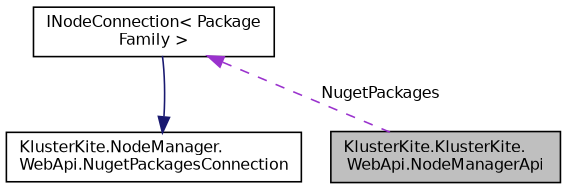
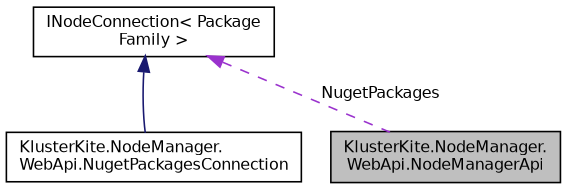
edge "INodeConnection< Package Family >" -> "KlusterKite.NodeManager. WebApi.NugetPackagesConnection": reversed
node "KlusterKite.KlusterKite. WebApi.NodeManagerApi": label "KlusterKite.KlusterKite. WebApi.NodeManagerApi" -> "KlusterKite.NodeManager. WebApi.NodeManagerApi"
